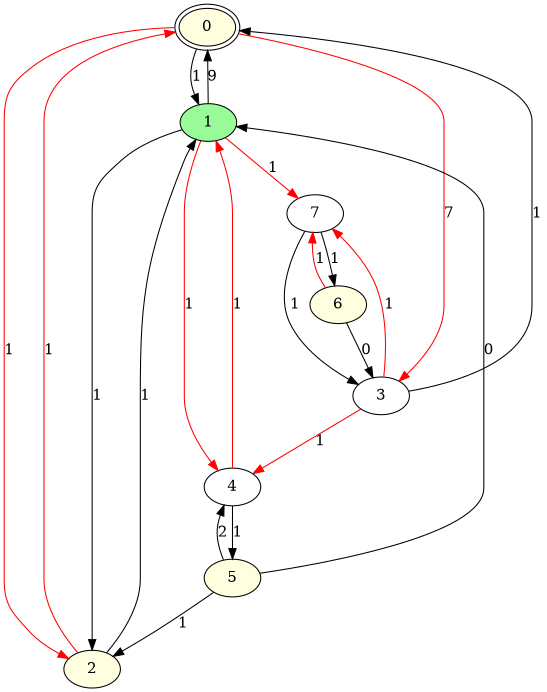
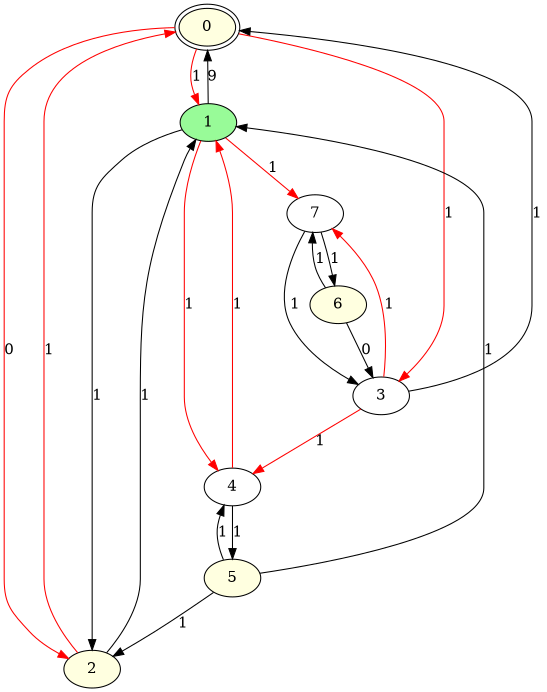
edge "0" -> "1": color black -> red
edge "0" -> "3": label "7" -> "1"
edge "6" -> "7": color red -> black
edge "0" -> "2": label "1" -> "0"
edge "5" -> "1": label "0" -> "1"
edge "5" -> "4": label "2" -> "1"
